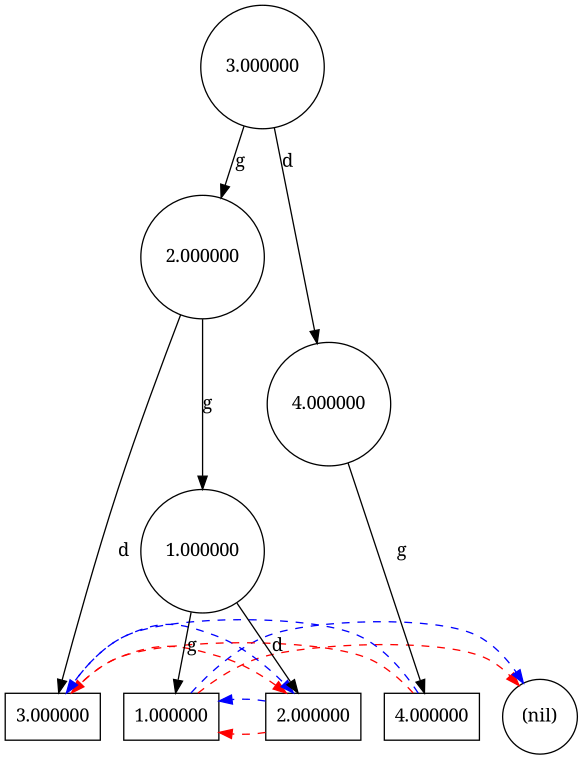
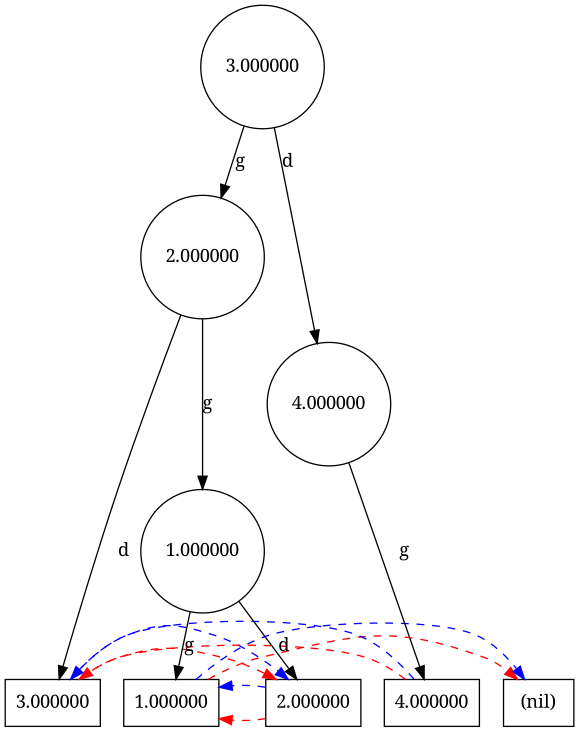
node "(nil)": shape circle -> box
